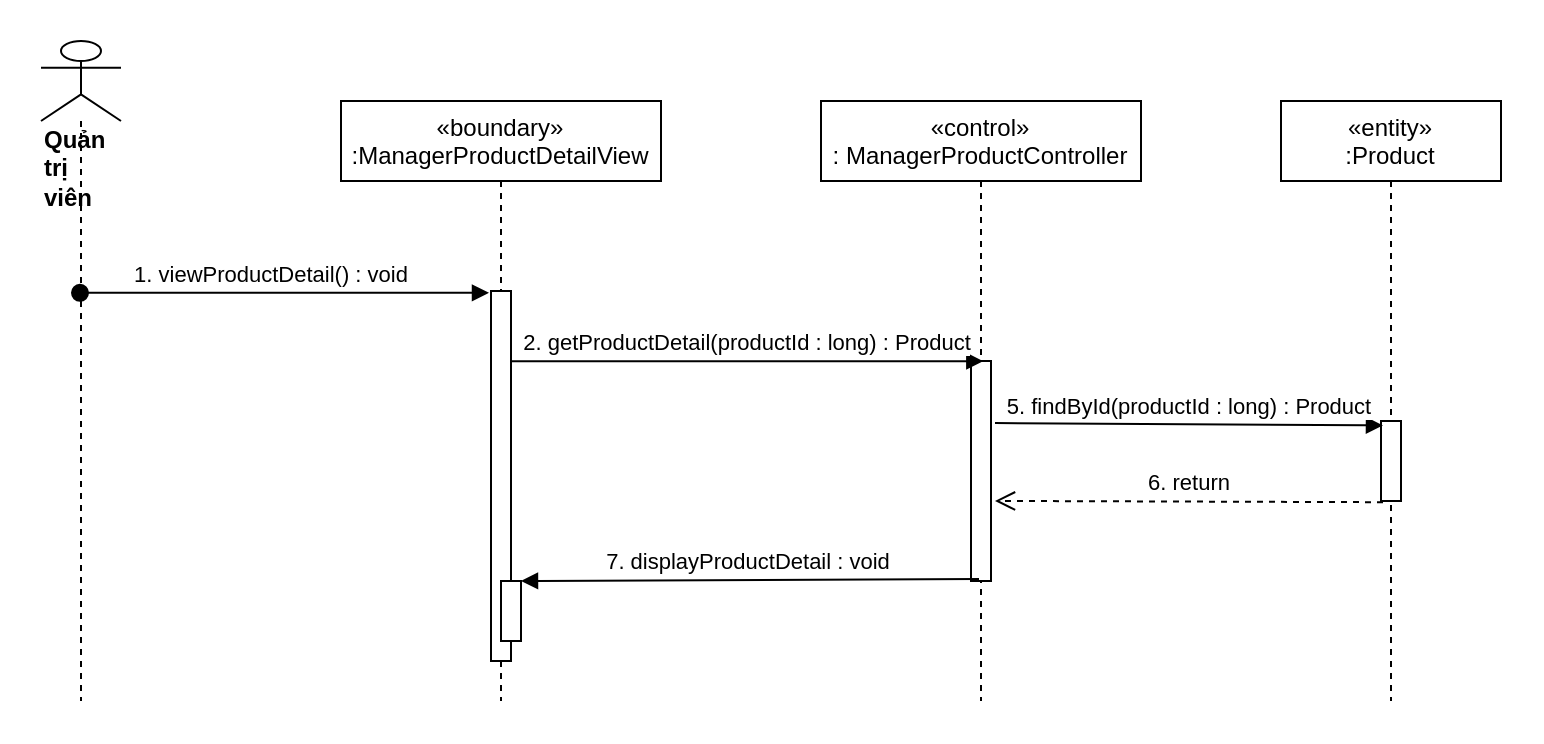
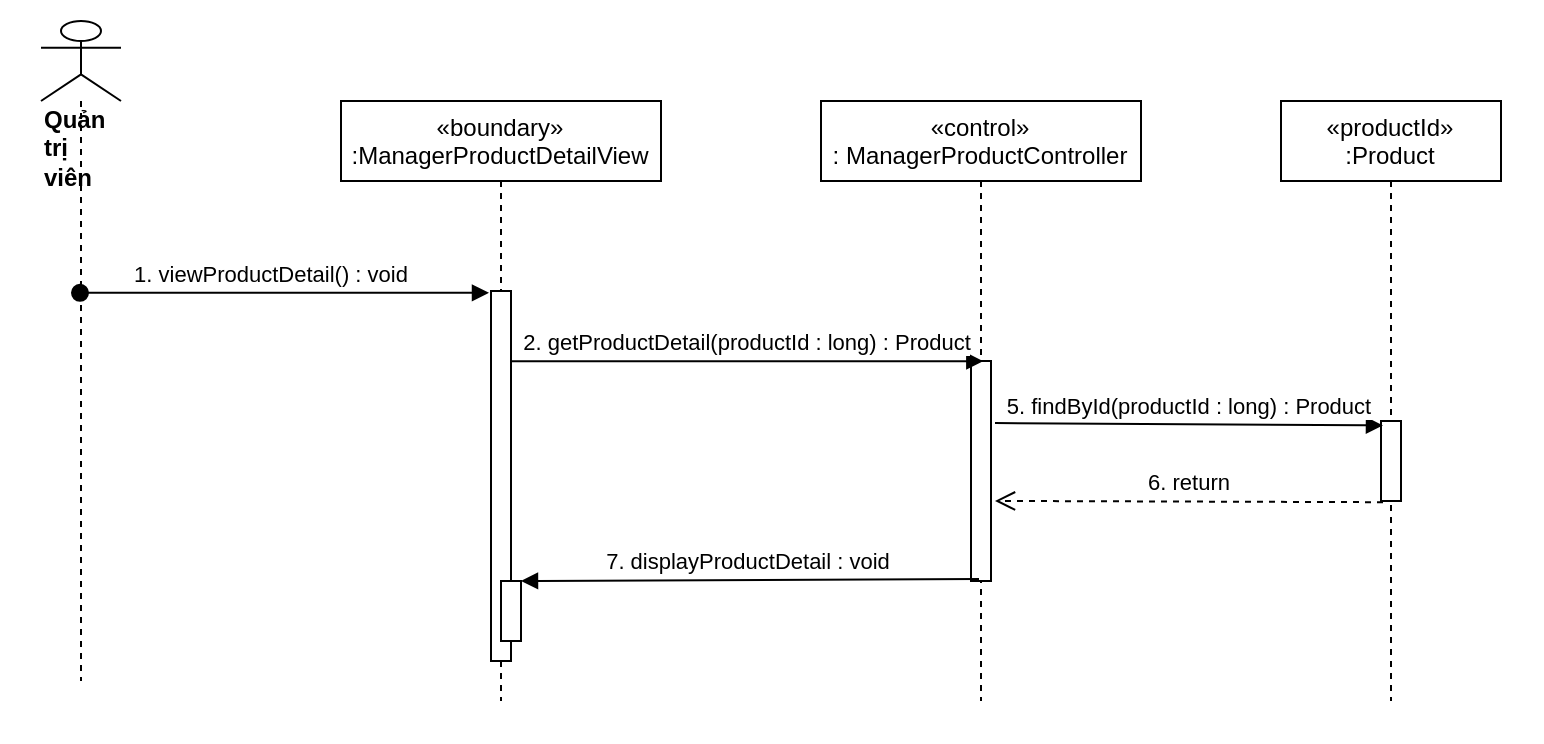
node "«entity» :Product": label "«entity» :Product" -> "«productId» :Product"
node "Quản trị viên": moved (81, 371) -> (81, 351)
